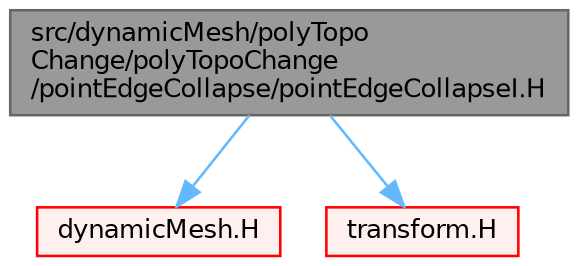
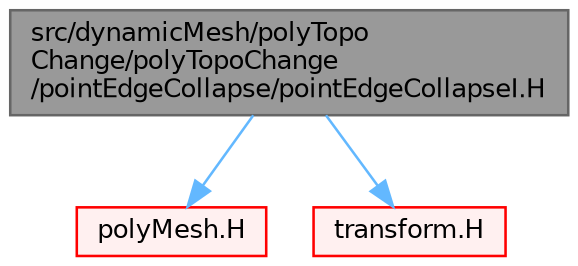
node "dynamicMesh.H": label "dynamicMesh.H" -> "polyMesh.H"
